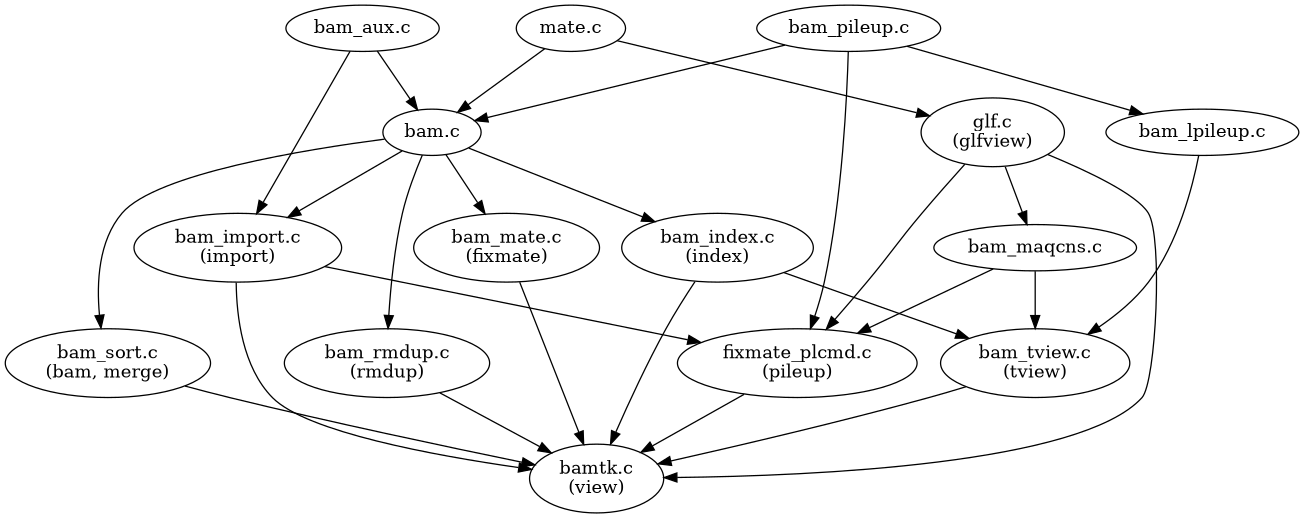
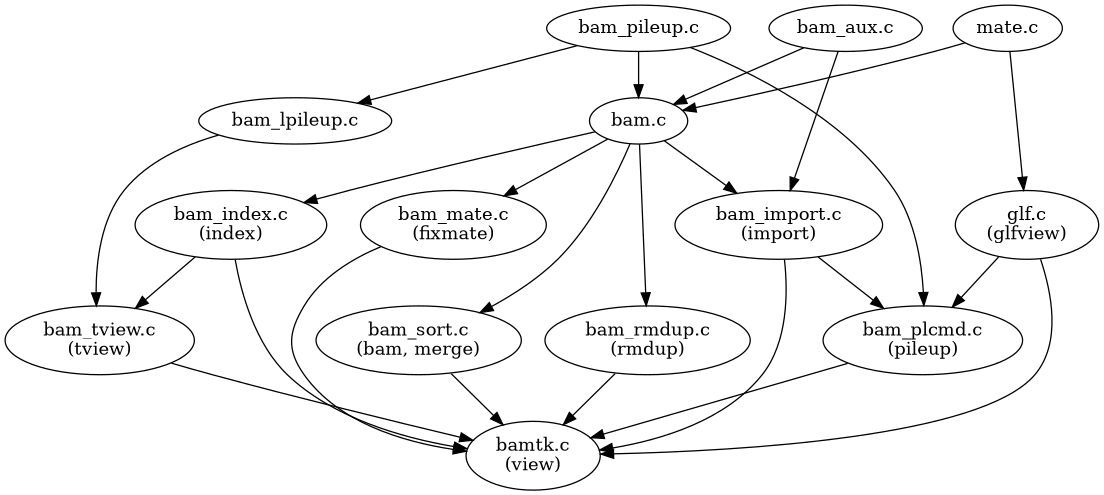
node "bam_maqcns.c": removed
node "fixmate_plcmd.c (pileup)": label "fixmate_plcmd.c (pileup)" -> "bam_plcmd.c (pileup)"
